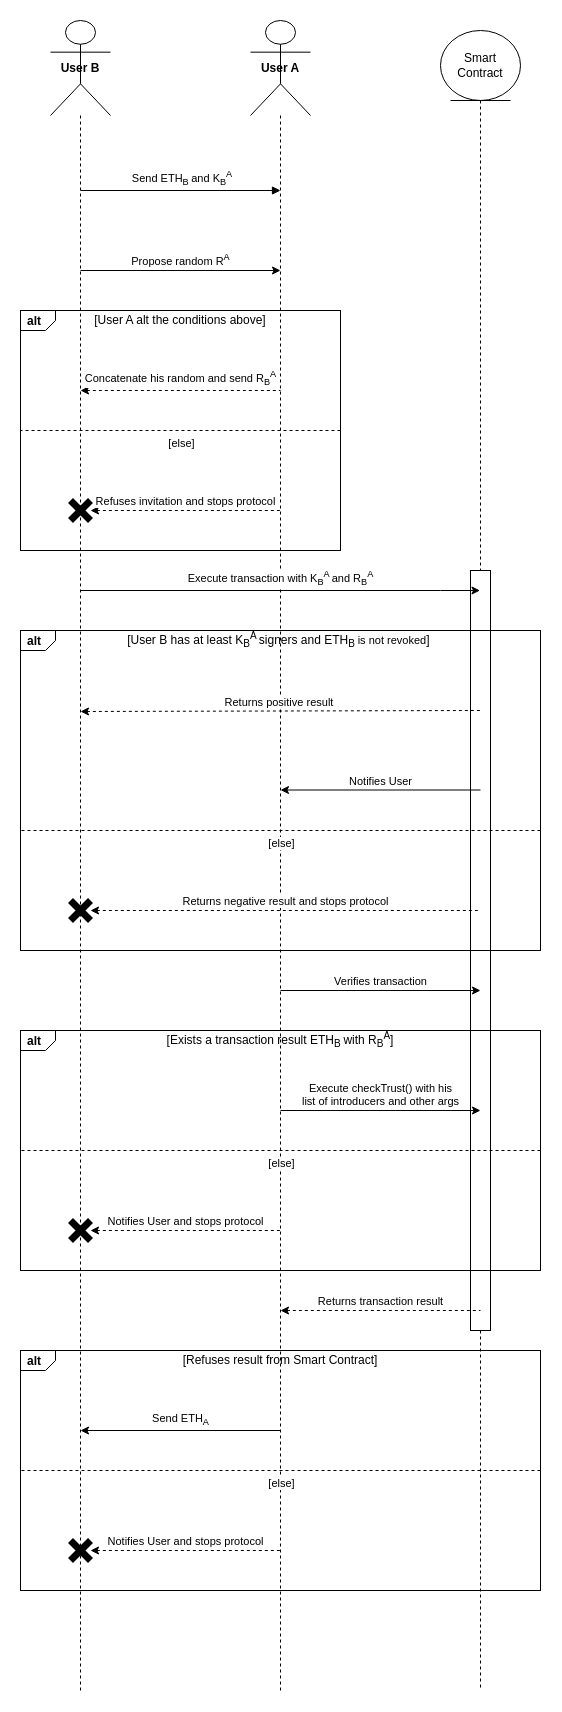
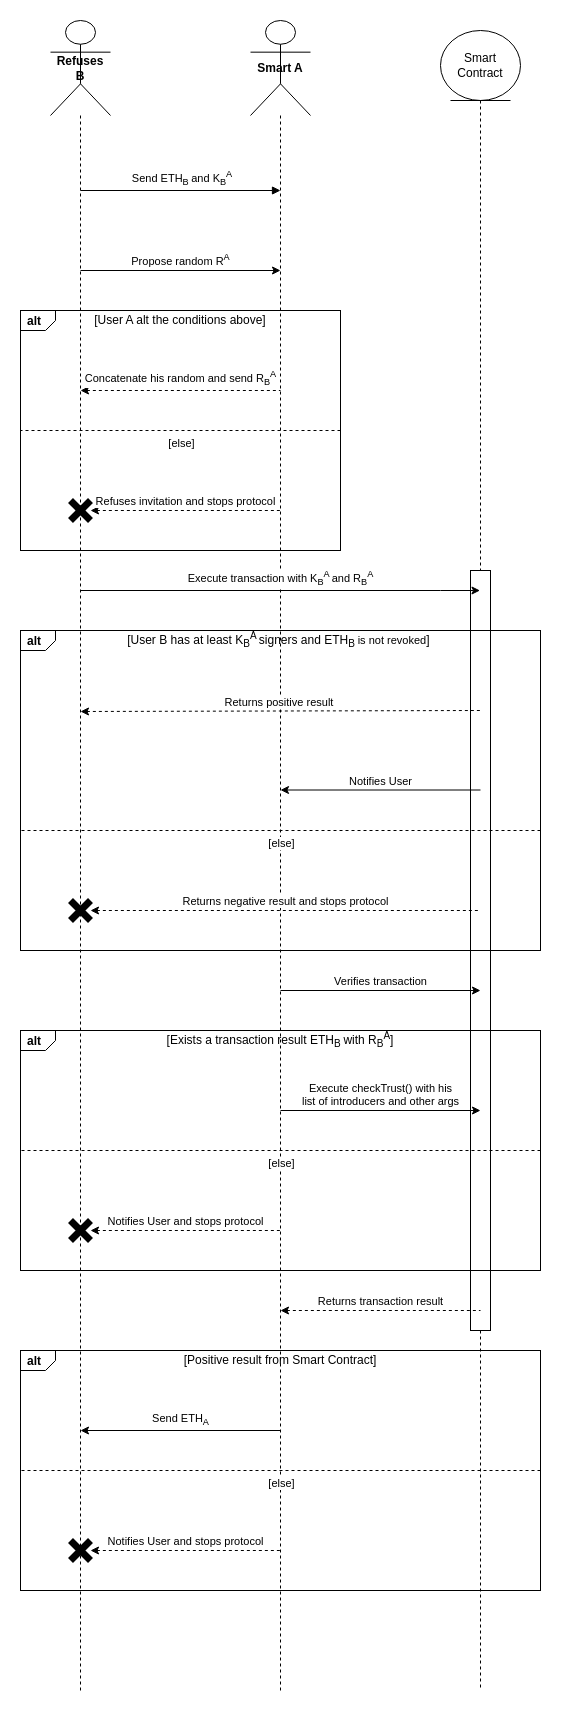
node "User B": label "User B" -> "Refuses B"
node "User A": label "User A" -> "Smart A"
node "[Refuses result from Smart Contract]": label "[Refuses result from Smart Contract]" -> "[Positive result from Smart Contract]"
